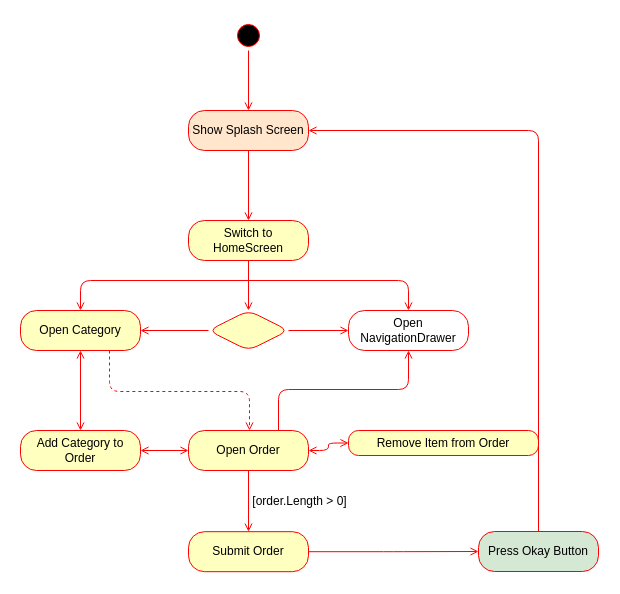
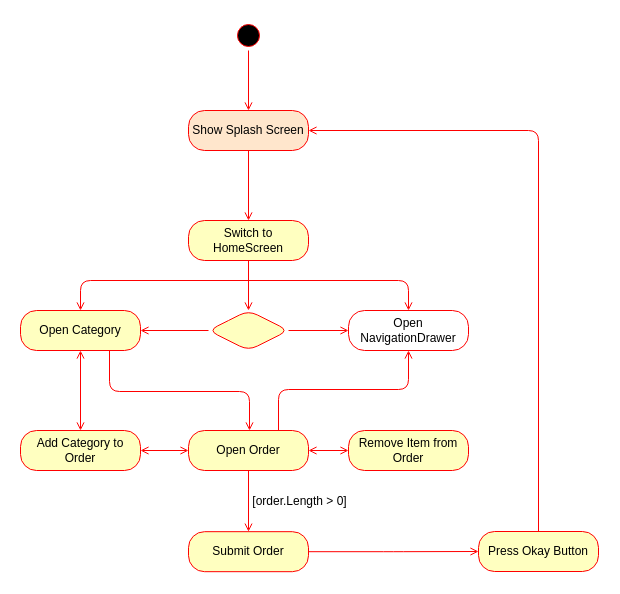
edge "Open Category" -> "Open Order": style dashed -> solid
node "Remove Item from Order": size 190x25 -> 120x40
node "Press Okay Button": fillcolor #d5e8d4 -> #ffffc0
